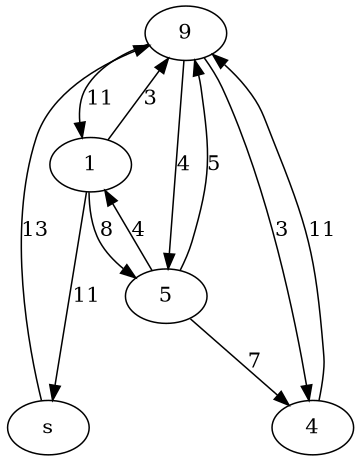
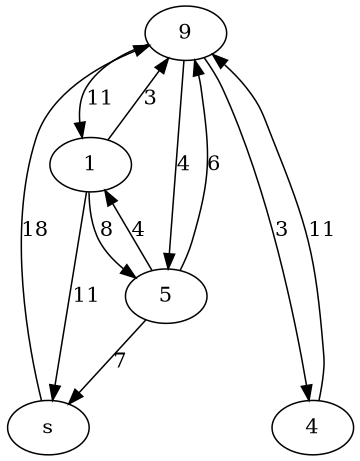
edge "5" -> "9": label "5" -> "6"
edge "s" -> "9": label "13" -> "18"
edge "5" -> "4": now "5" -> "s"
